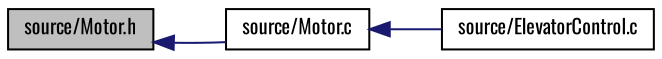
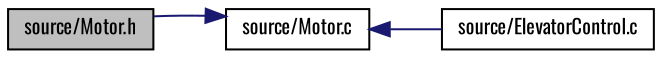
edge "source/Motor.c" -> "source/Motor.h": reversed
